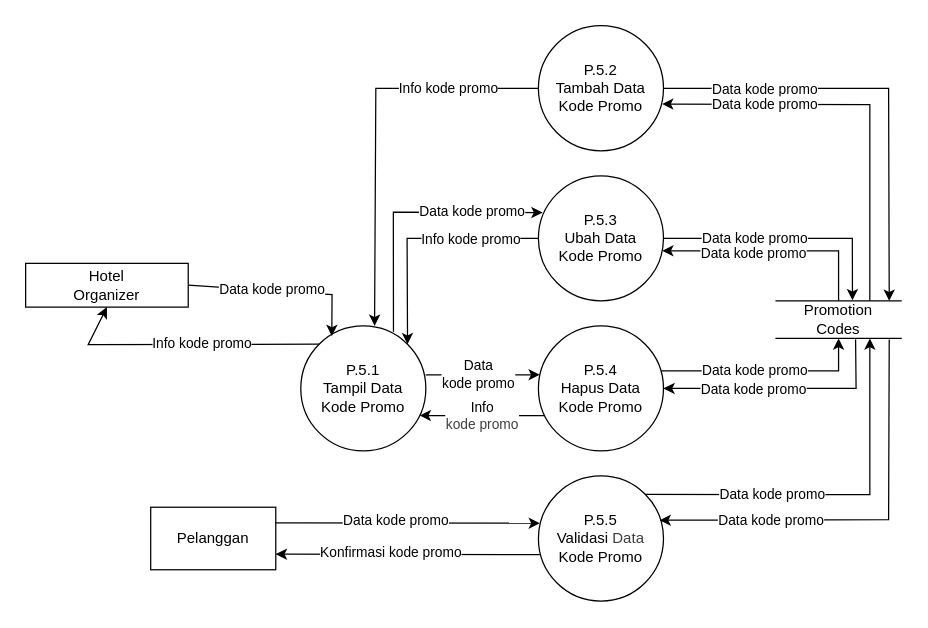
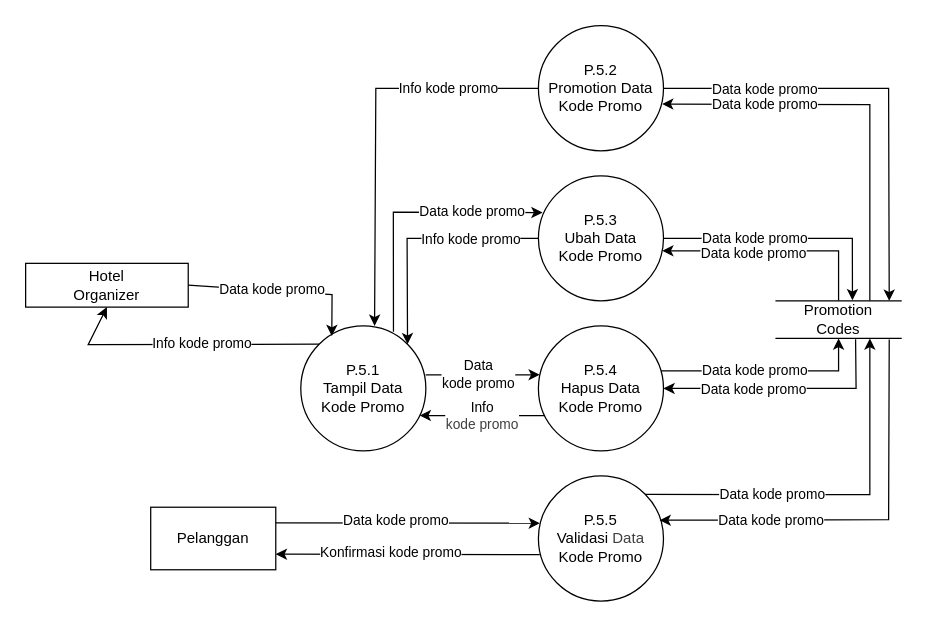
node "P.5.2 Tambah Data Kode Promo": label "P.5.2 Tambah Data Kode Promo" -> "P.5.2 Promotion Data Kode Promo"
